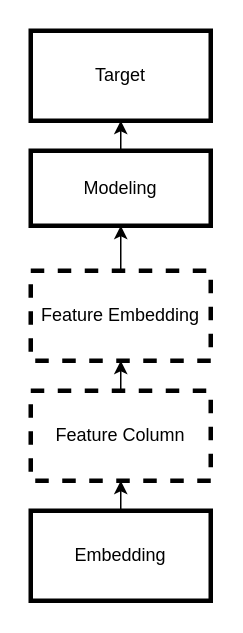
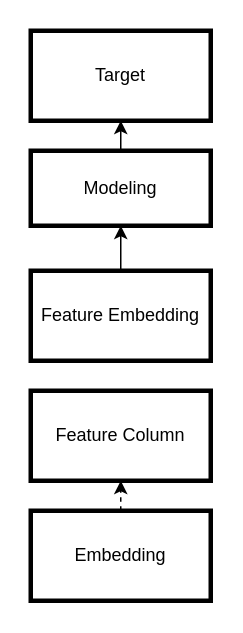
node "Feature Embedding": style dashed -> solid
edge "Feature Column" -> "Feature Embedding": removed
node "Feature Column": style dashed -> solid
edge "Embedding" -> "Feature Column": style solid -> dashed
